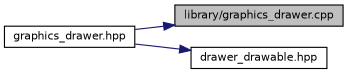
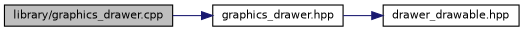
edge "graphics_drawer.hpp" -> "library/graphics_drawer.cpp": reversed
